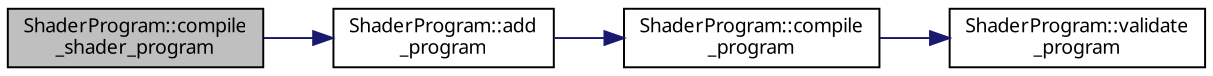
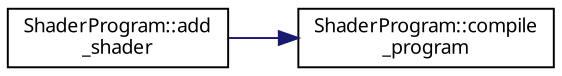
node "ShaderProgram::compile _shader_program": removed
node "ShaderProgram::add _program": label "ShaderProgram::add _program" -> "ShaderProgram::add _shader"
node "ShaderProgram::validate _program": removed
